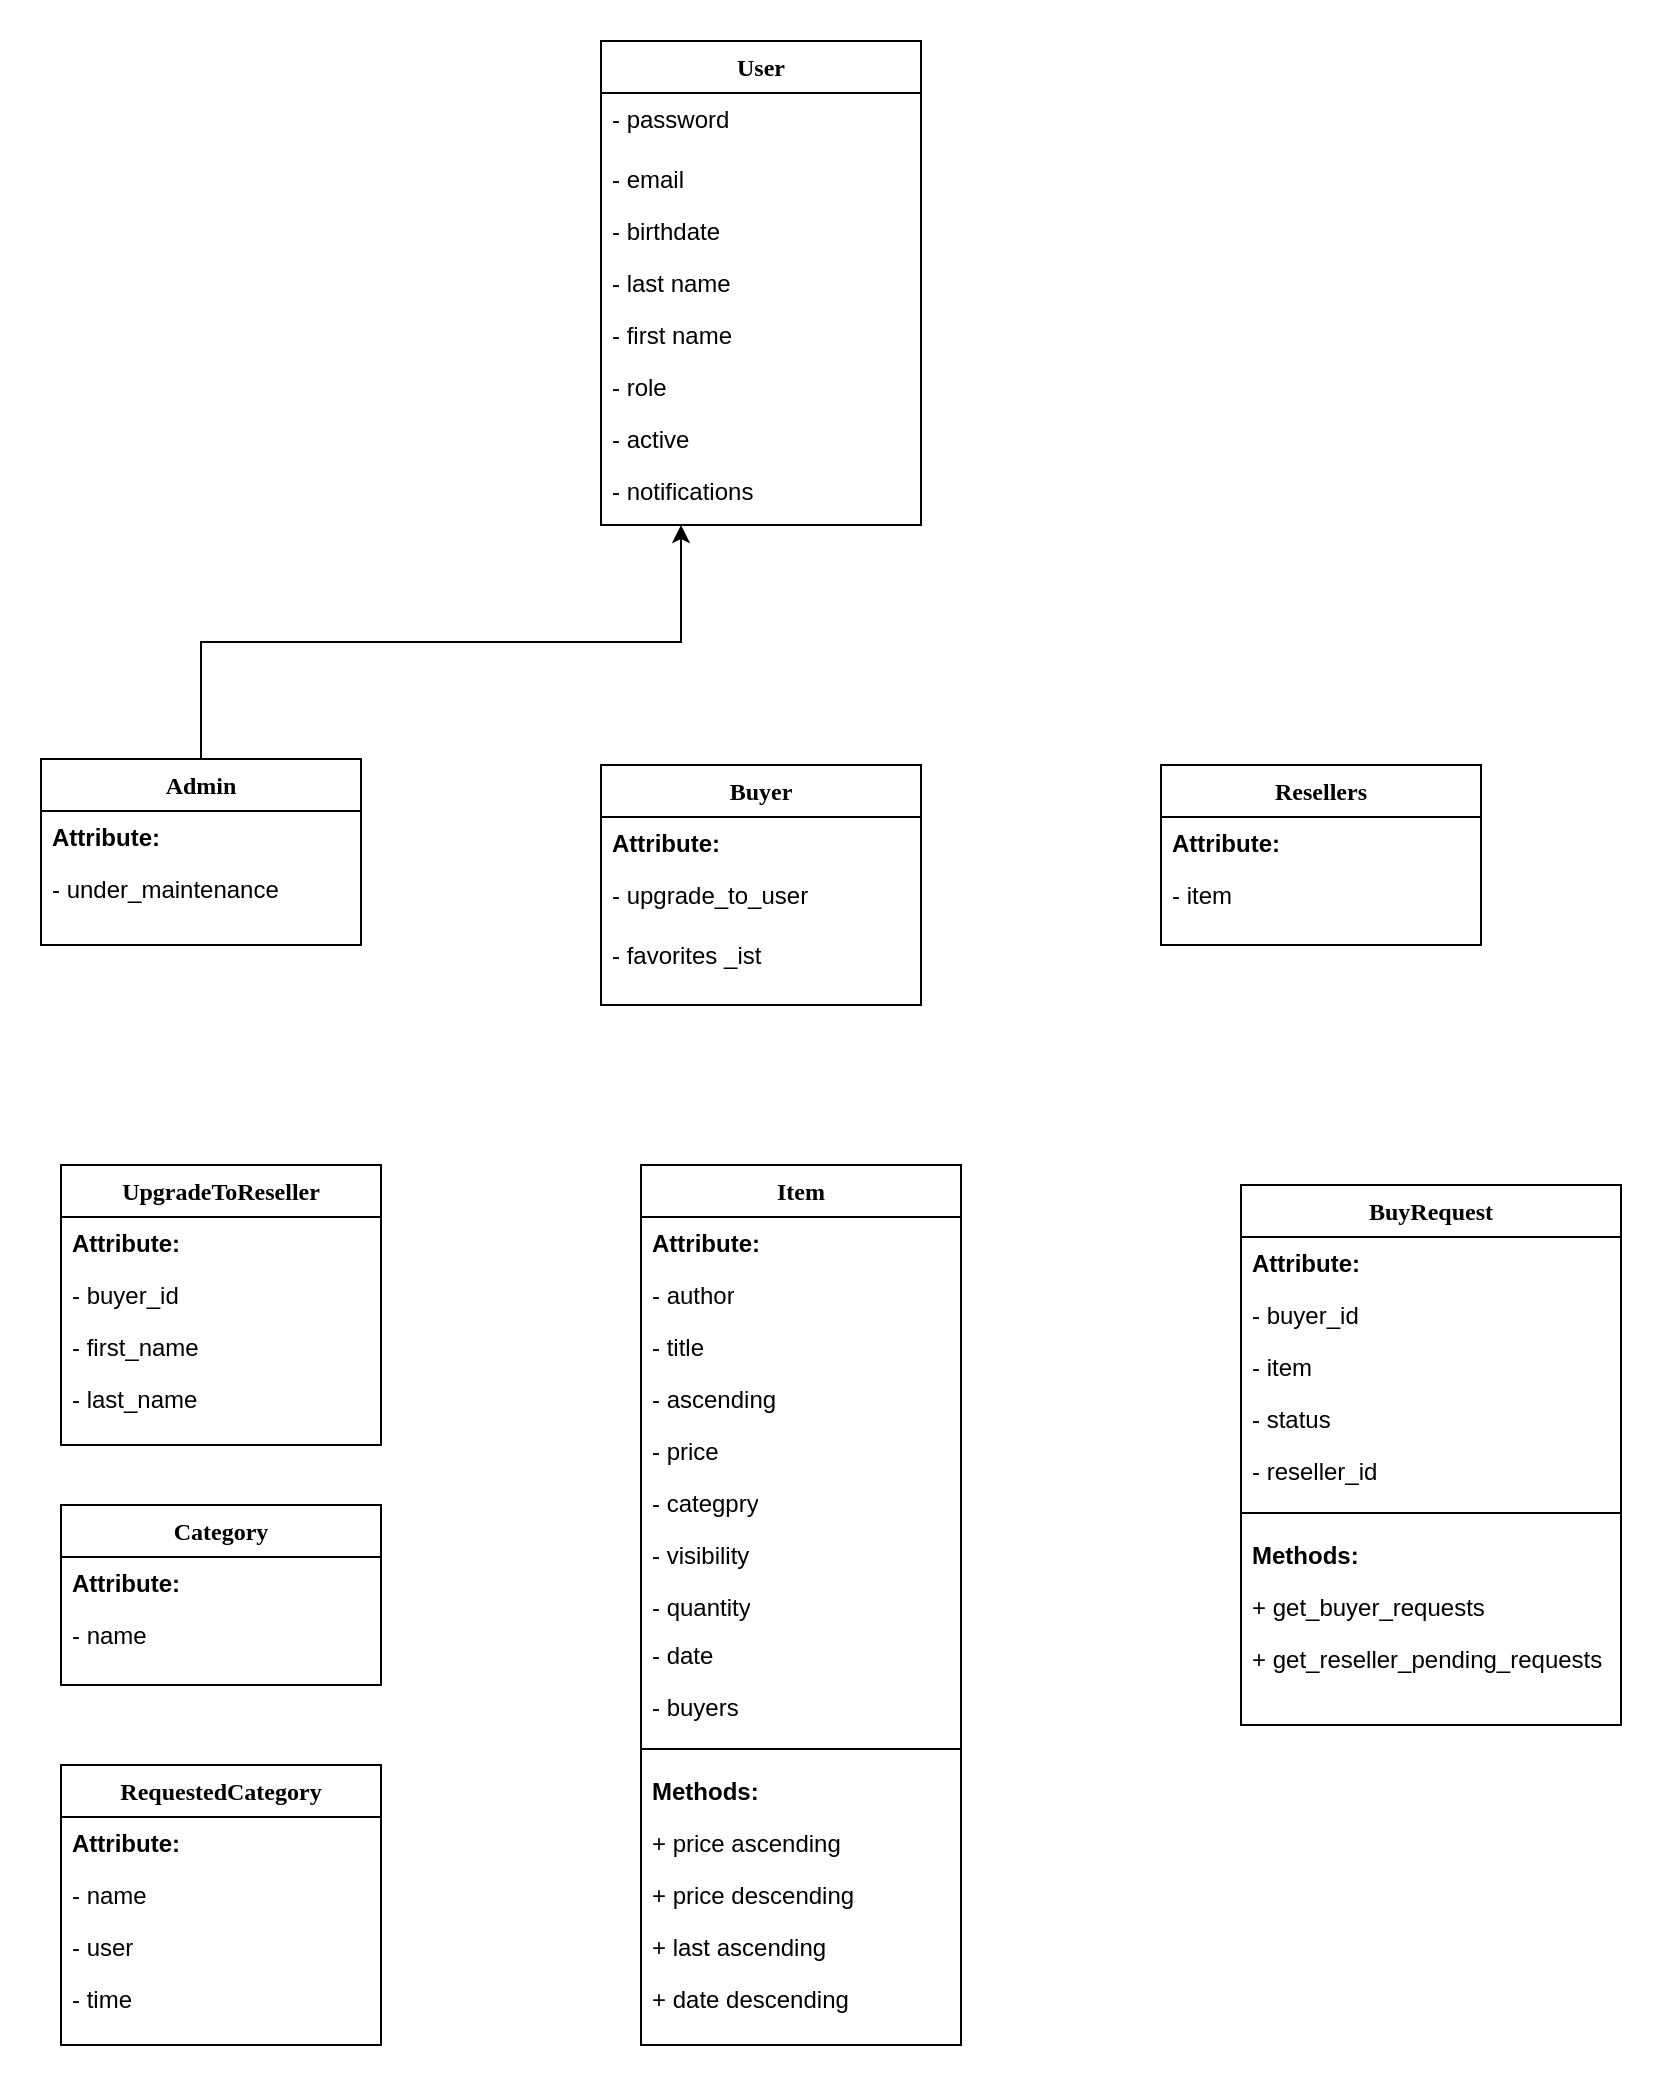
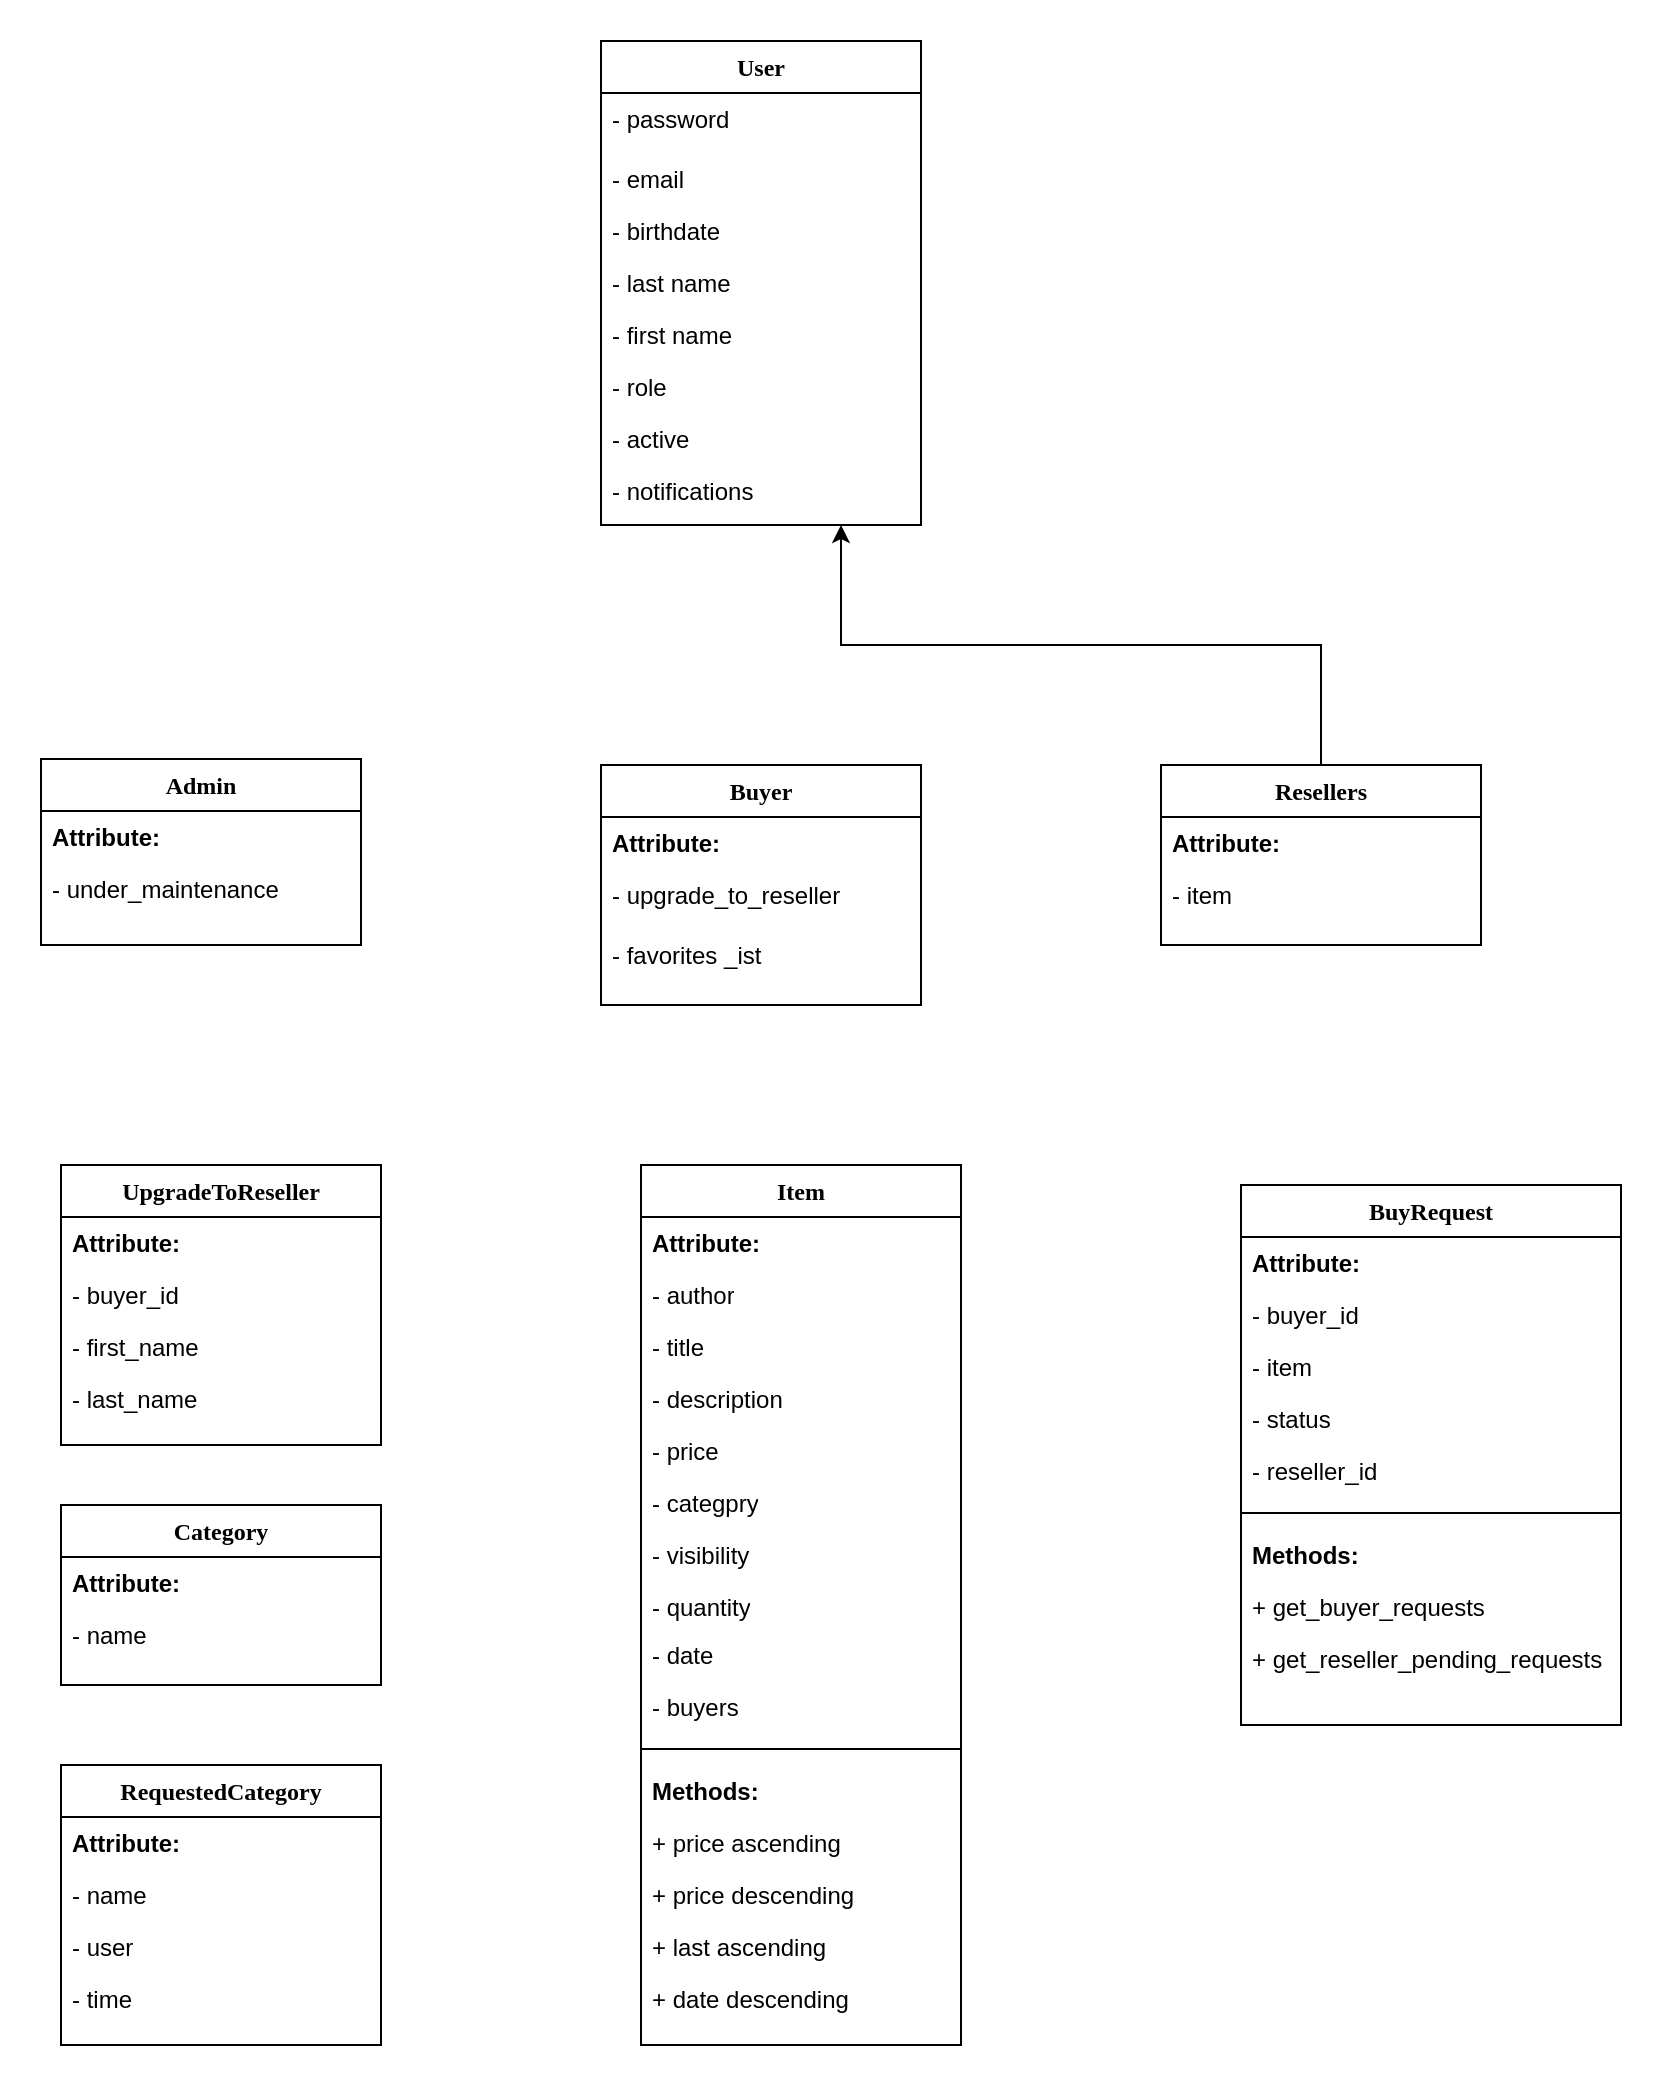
edge "Admin" -> "User": removed
edge "Resellers" -> "User": added
node "- upgrade_to_user": label "- upgrade_to_user" -> "- upgrade_to_reseller"
node "- ascending": label "- ascending" -> "- description"
